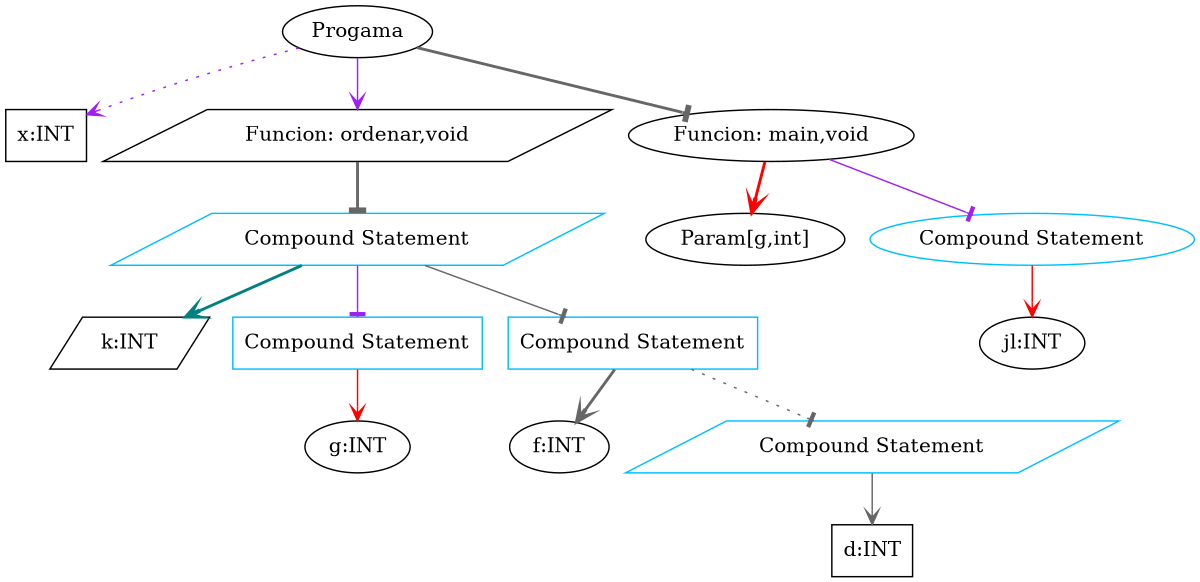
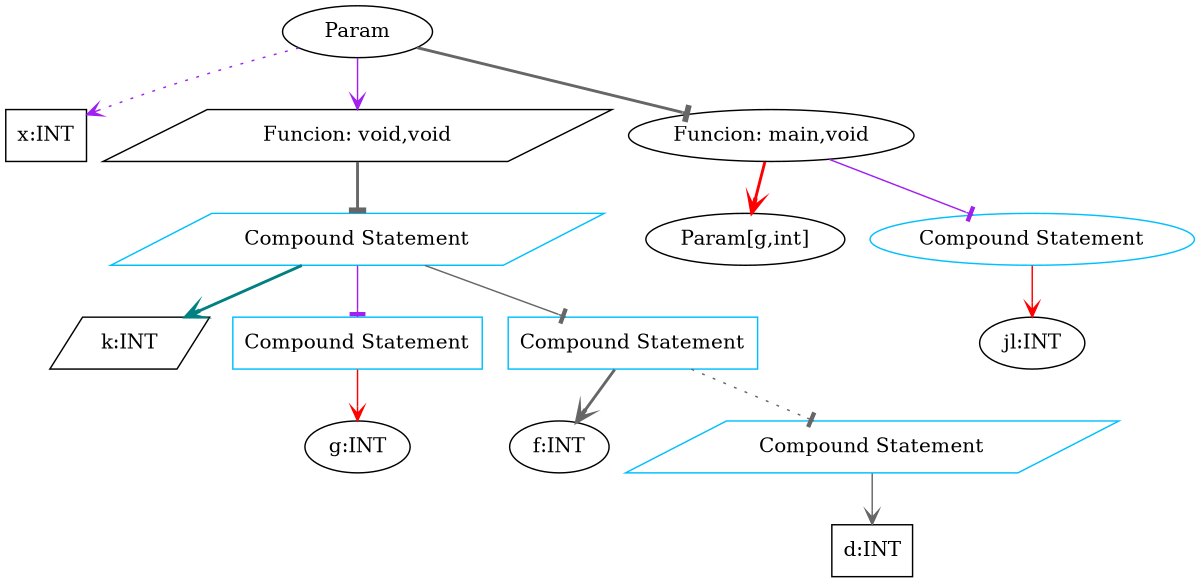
node "Progama": label "Progama" -> "Param"
node "Funcion: ordenar,void": label "Funcion: ordenar,void" -> "Funcion: void,void"
